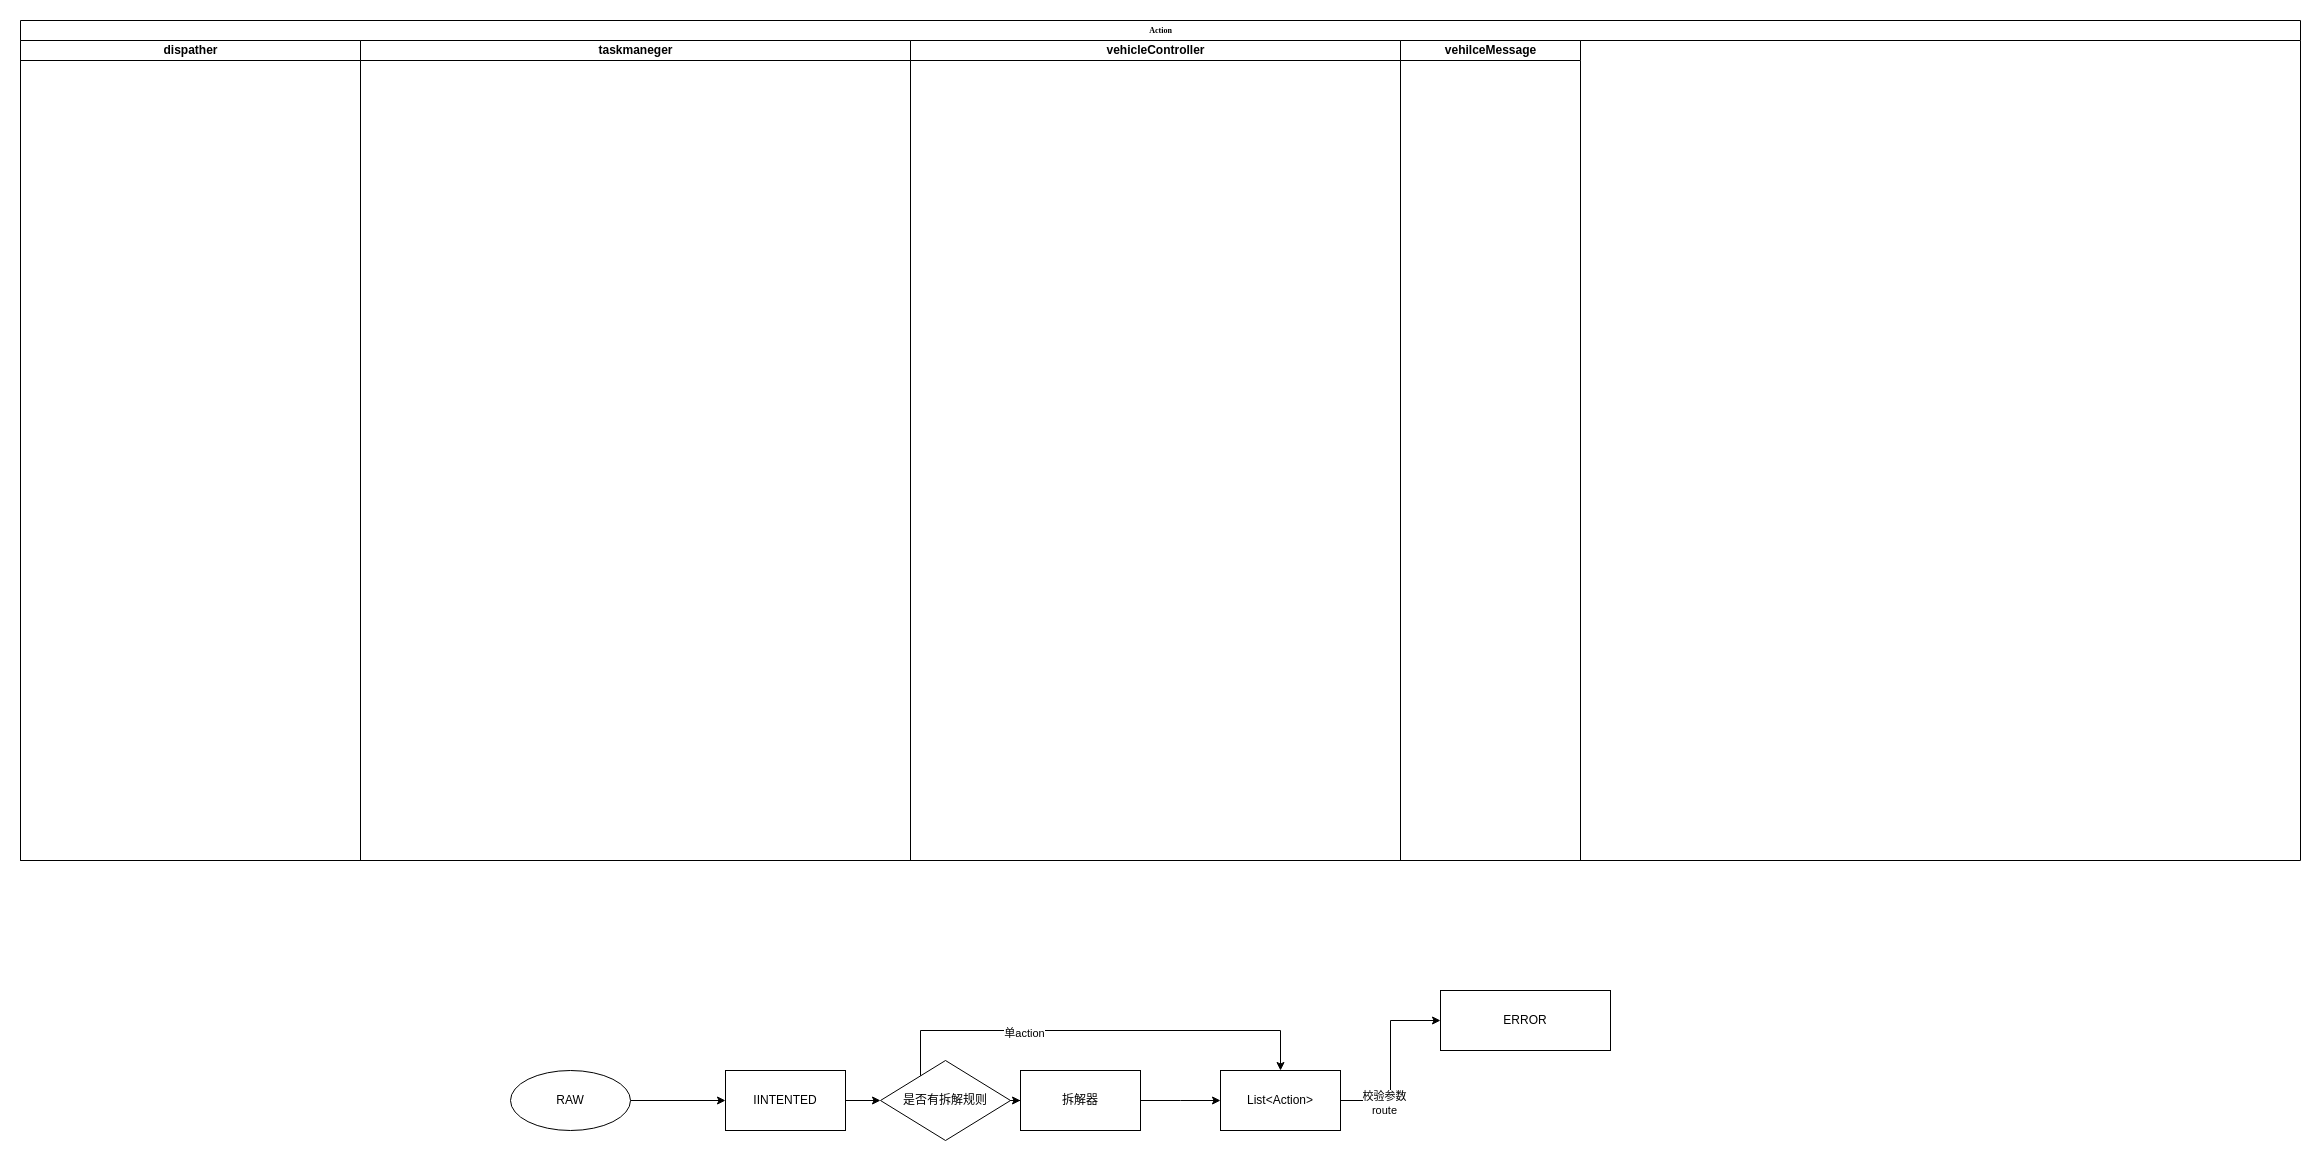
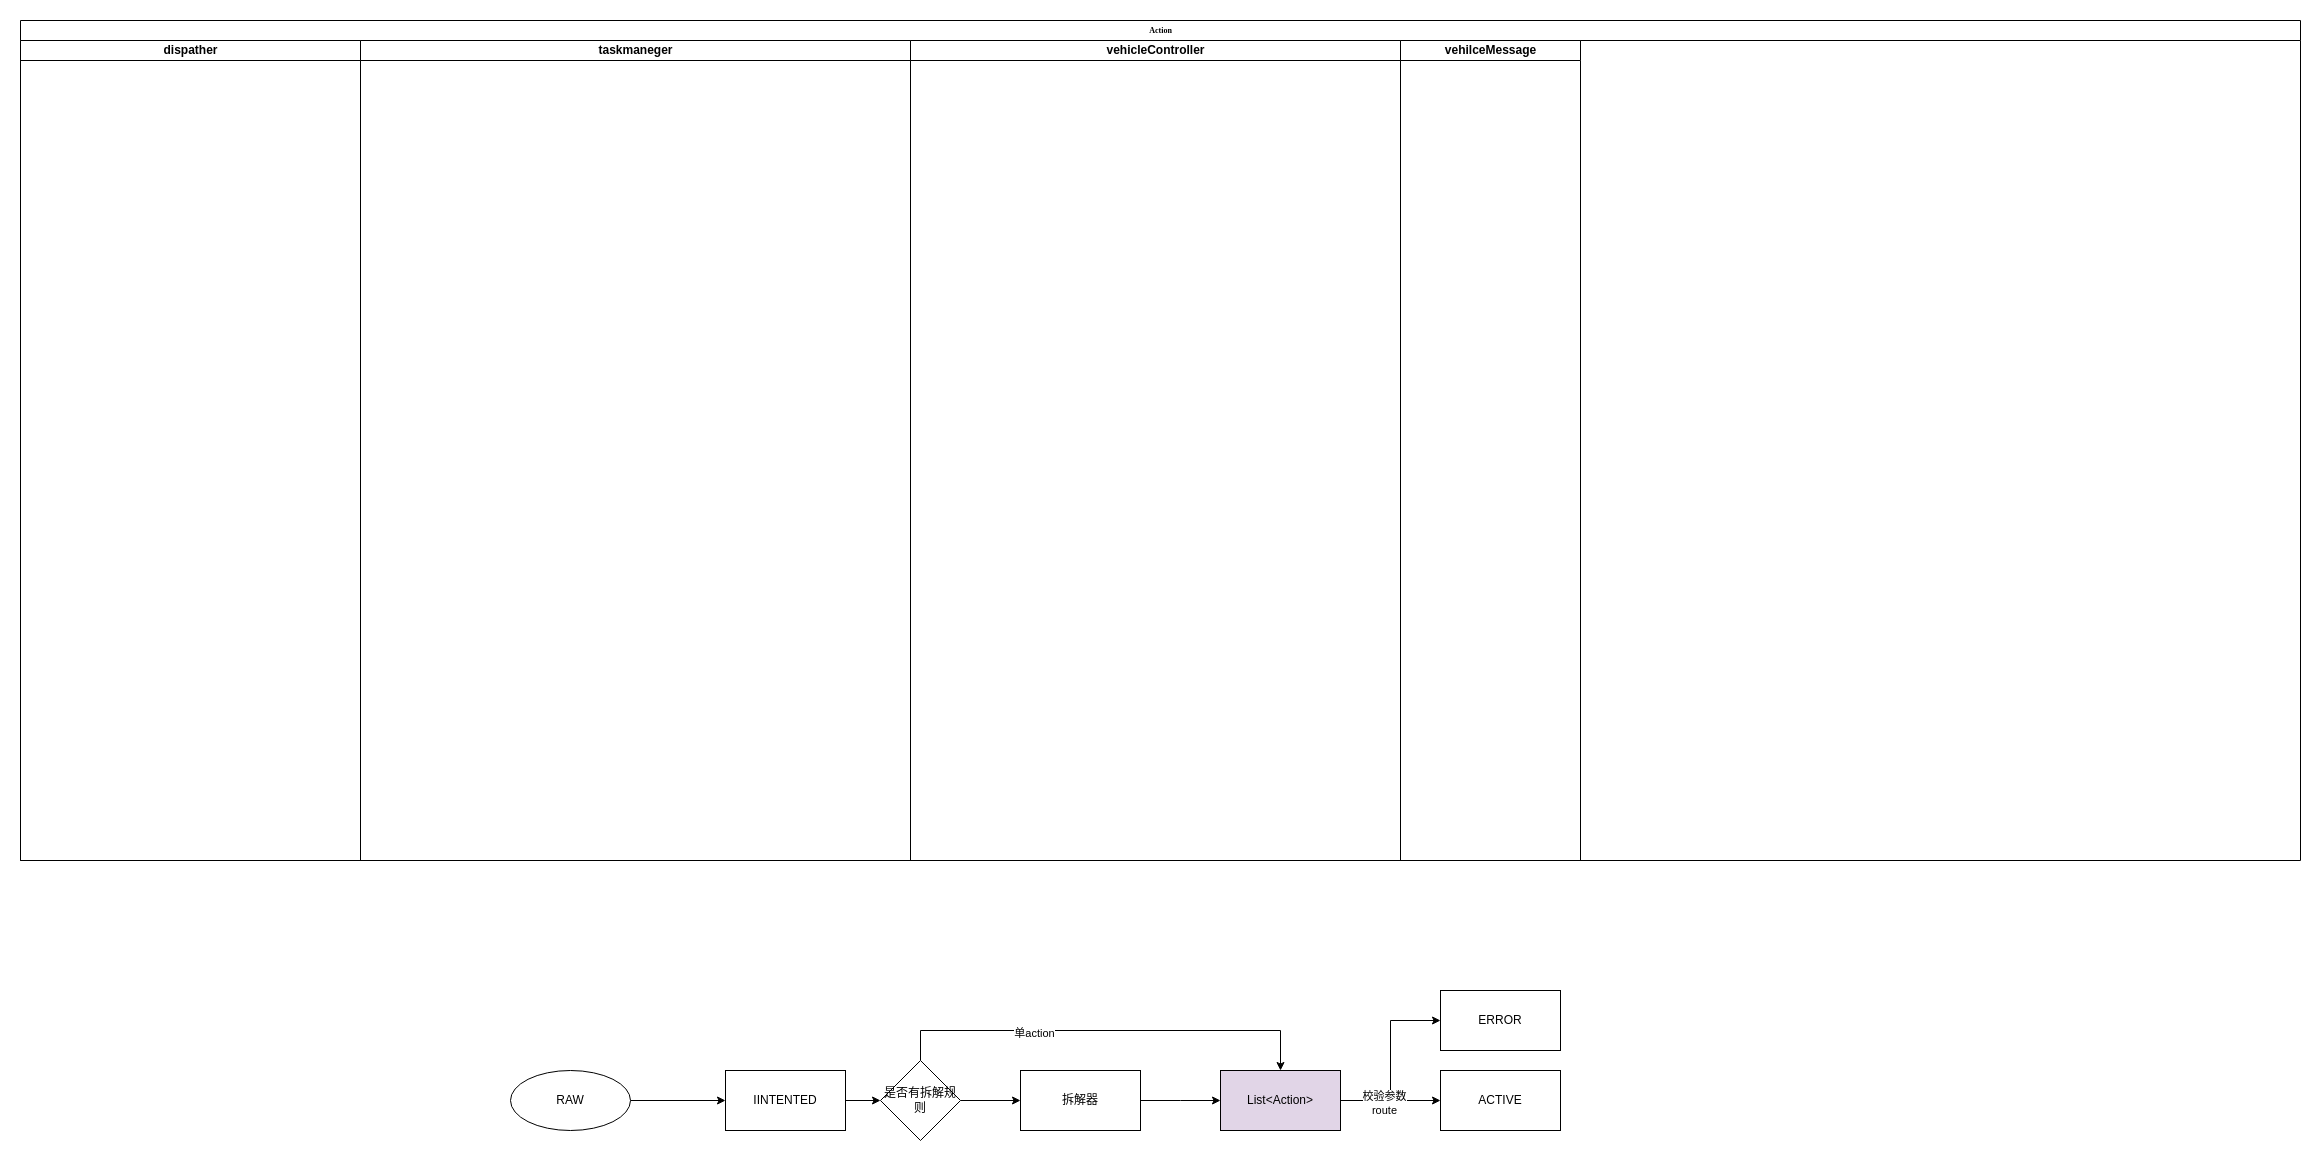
node "ERROR": size 170x60 -> 120x60
node "是否有拆解规则": size 130x80 -> 80x80
node "List<Action>": fillcolor #ffffff -> #e1d5e7
edge "List<Action>" -> "ACTIVE": added
node "ACTIVE": added
